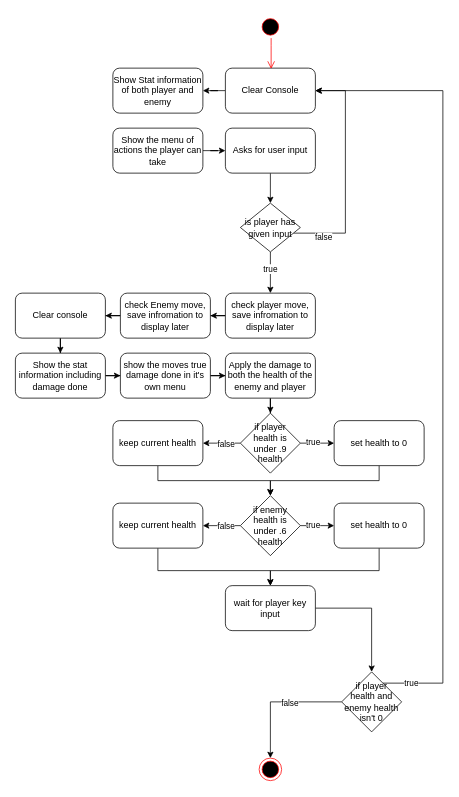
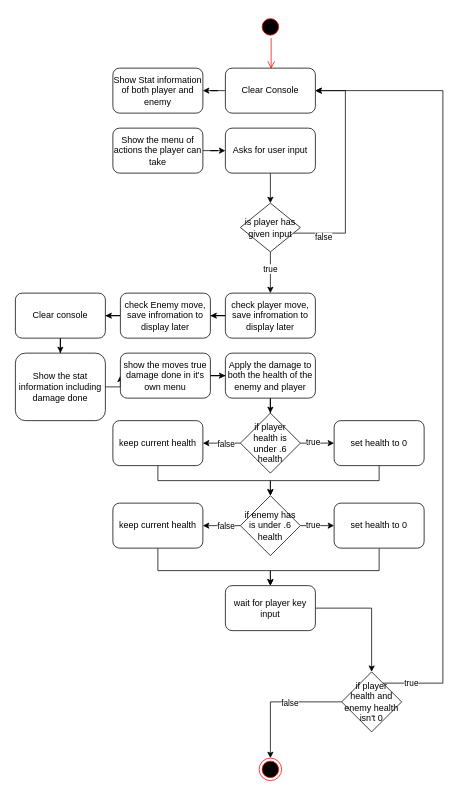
node "Show the stat information including damage done": size 90x45 -> 90x68
node "if player health is under .9 health": label "if player health is under .9 health" -> "if player health is under .6 health"
node "if enemy health is under .6 health": label "if enemy health is under .6 health" -> "if enemy has is under .6 health"
